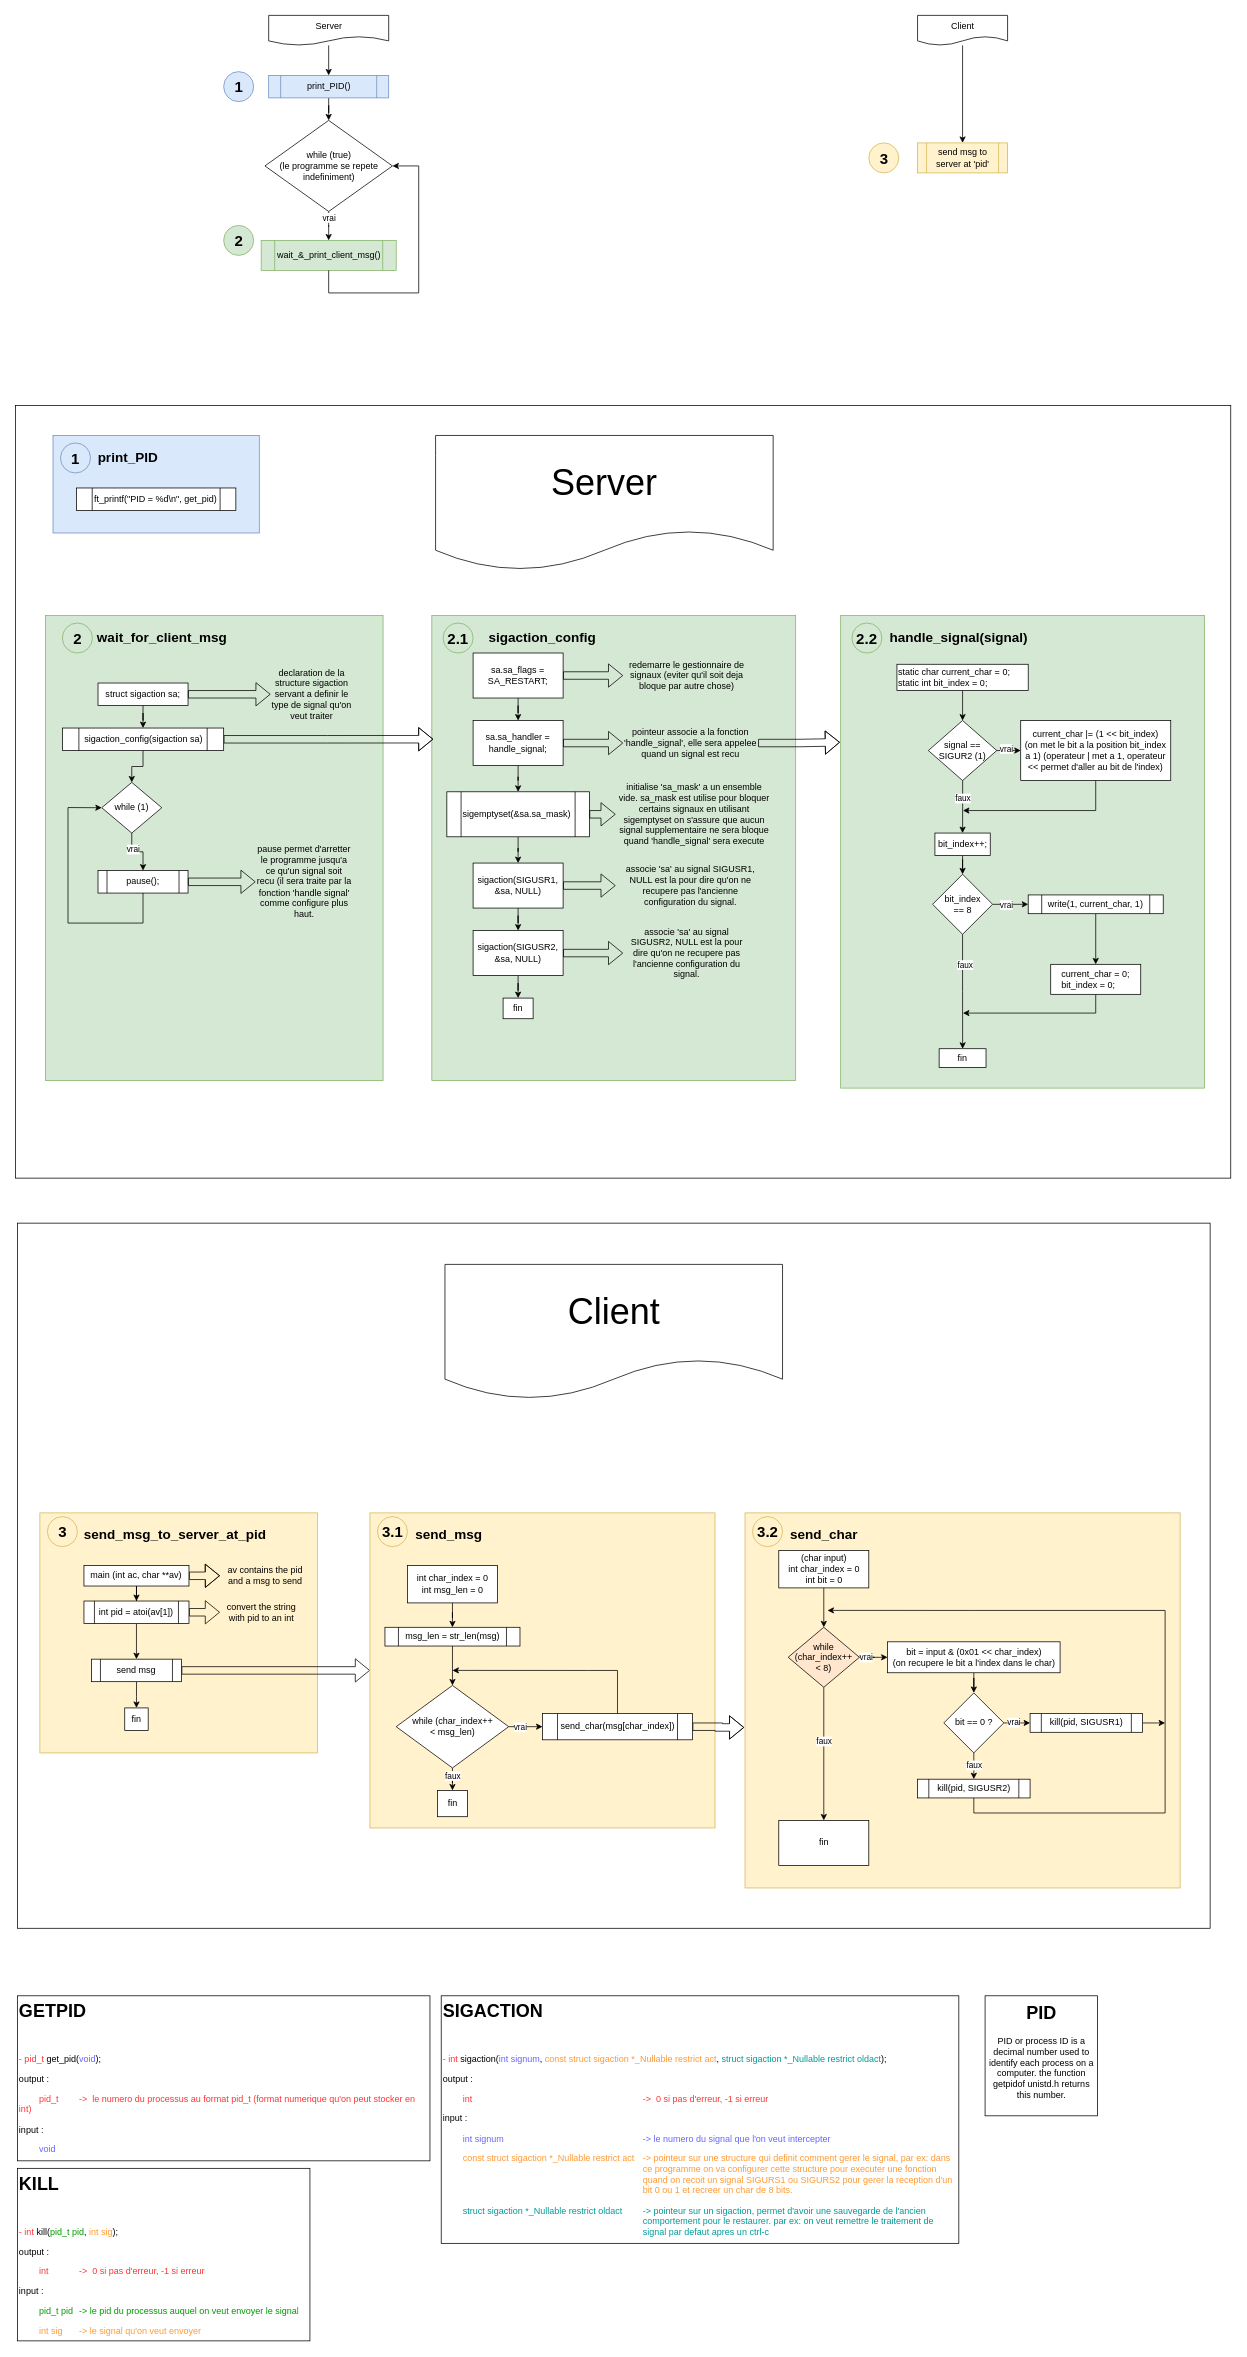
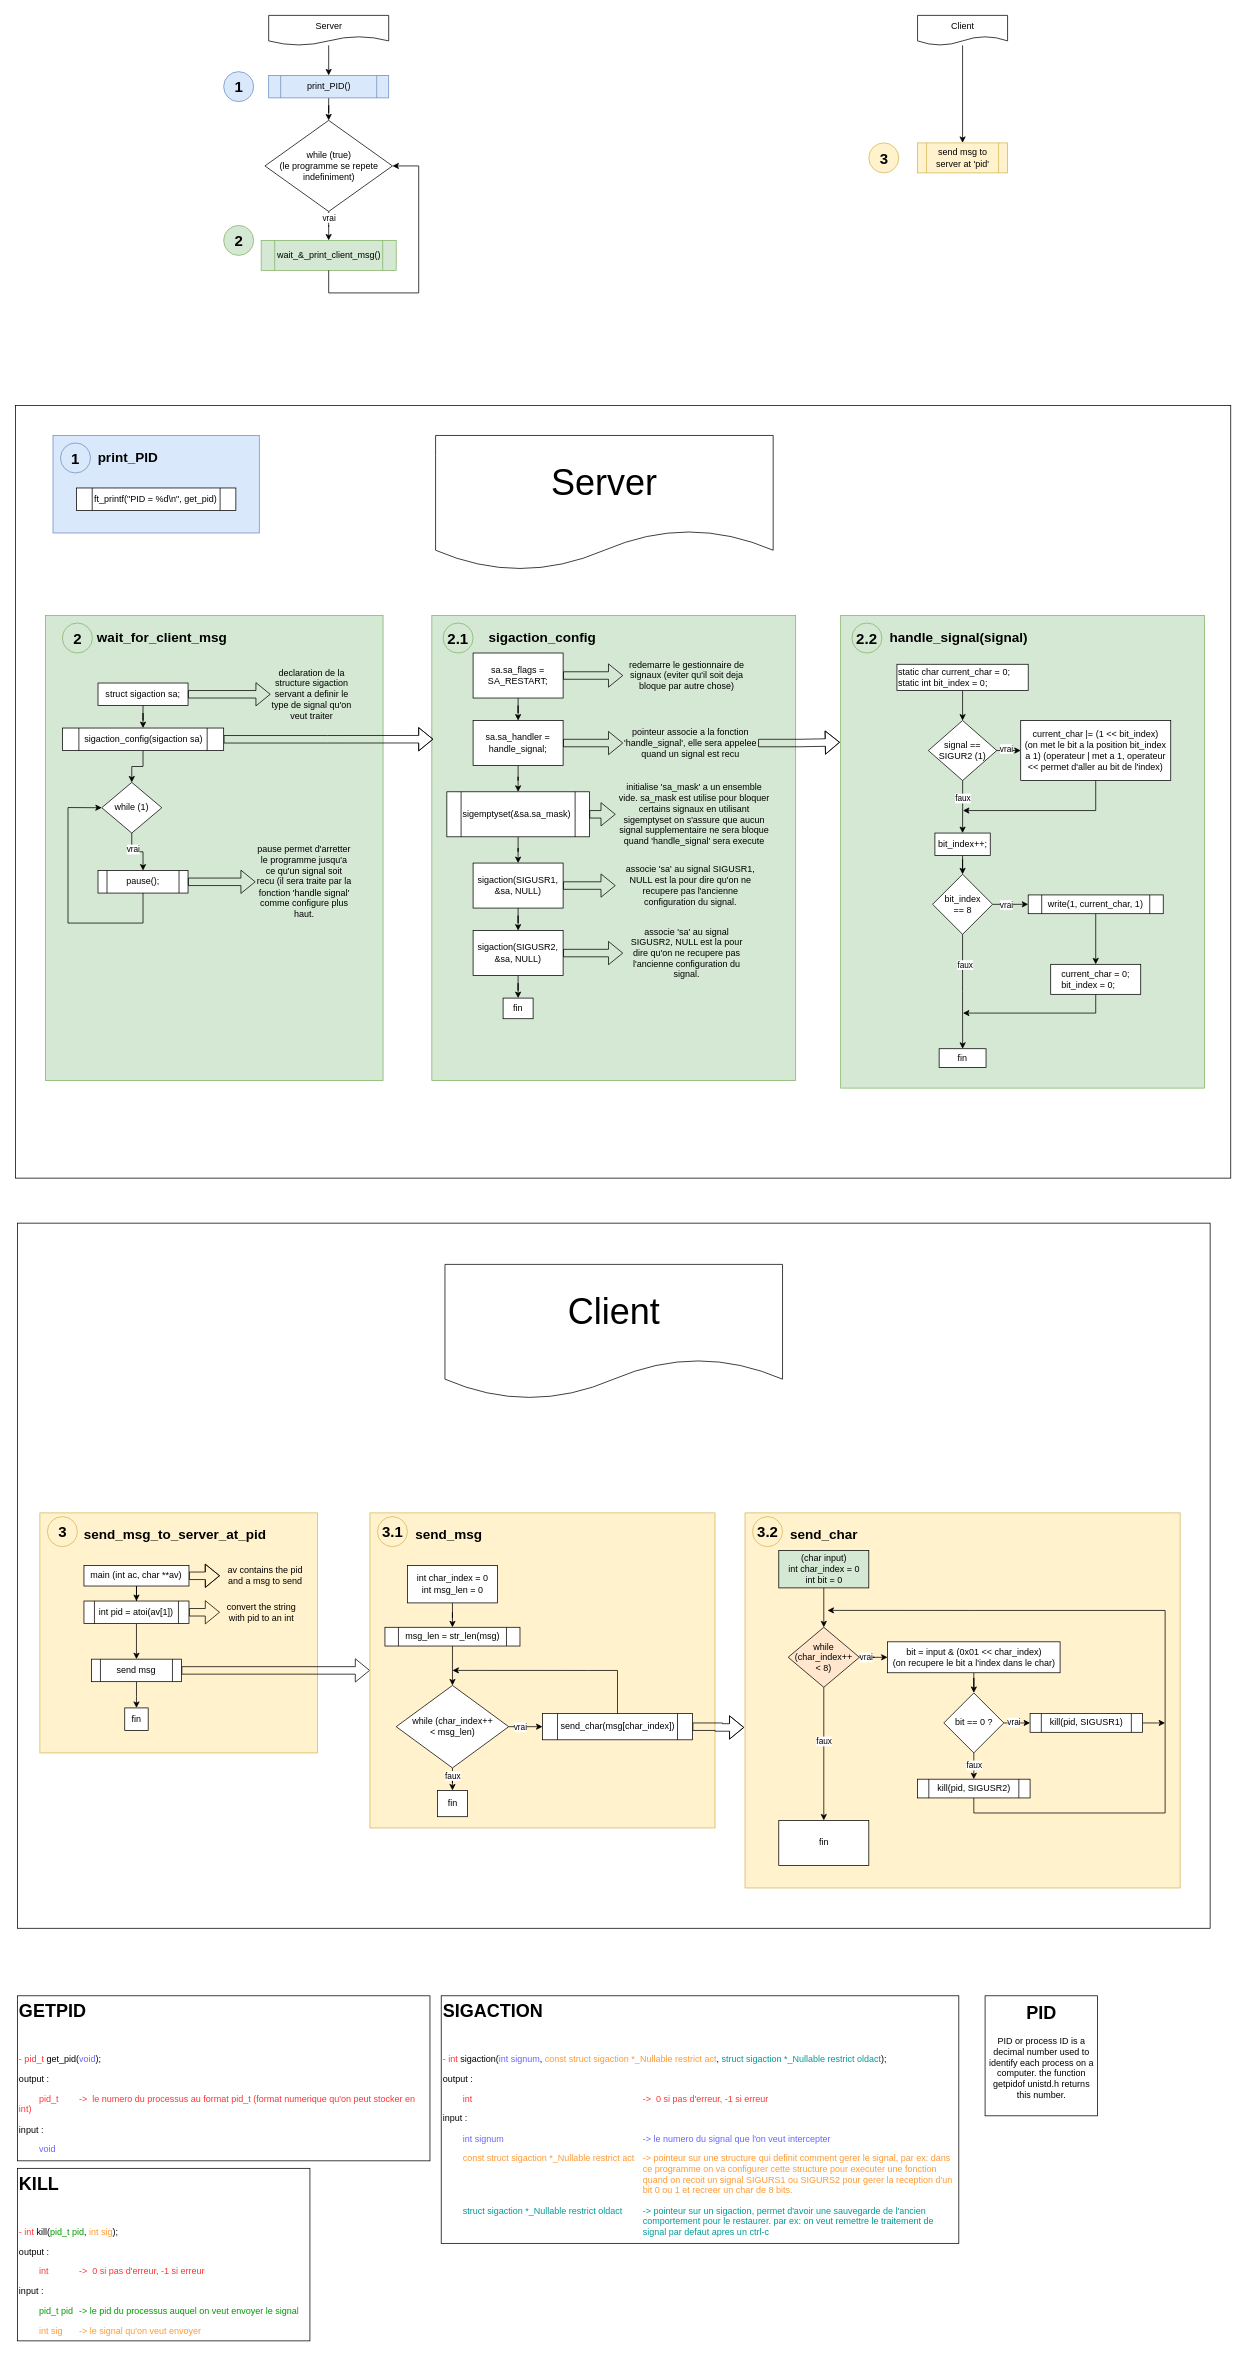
node "(char input) int char_index = 0 int bit = 0": fillcolor #ffffff -> #d5e8d4
